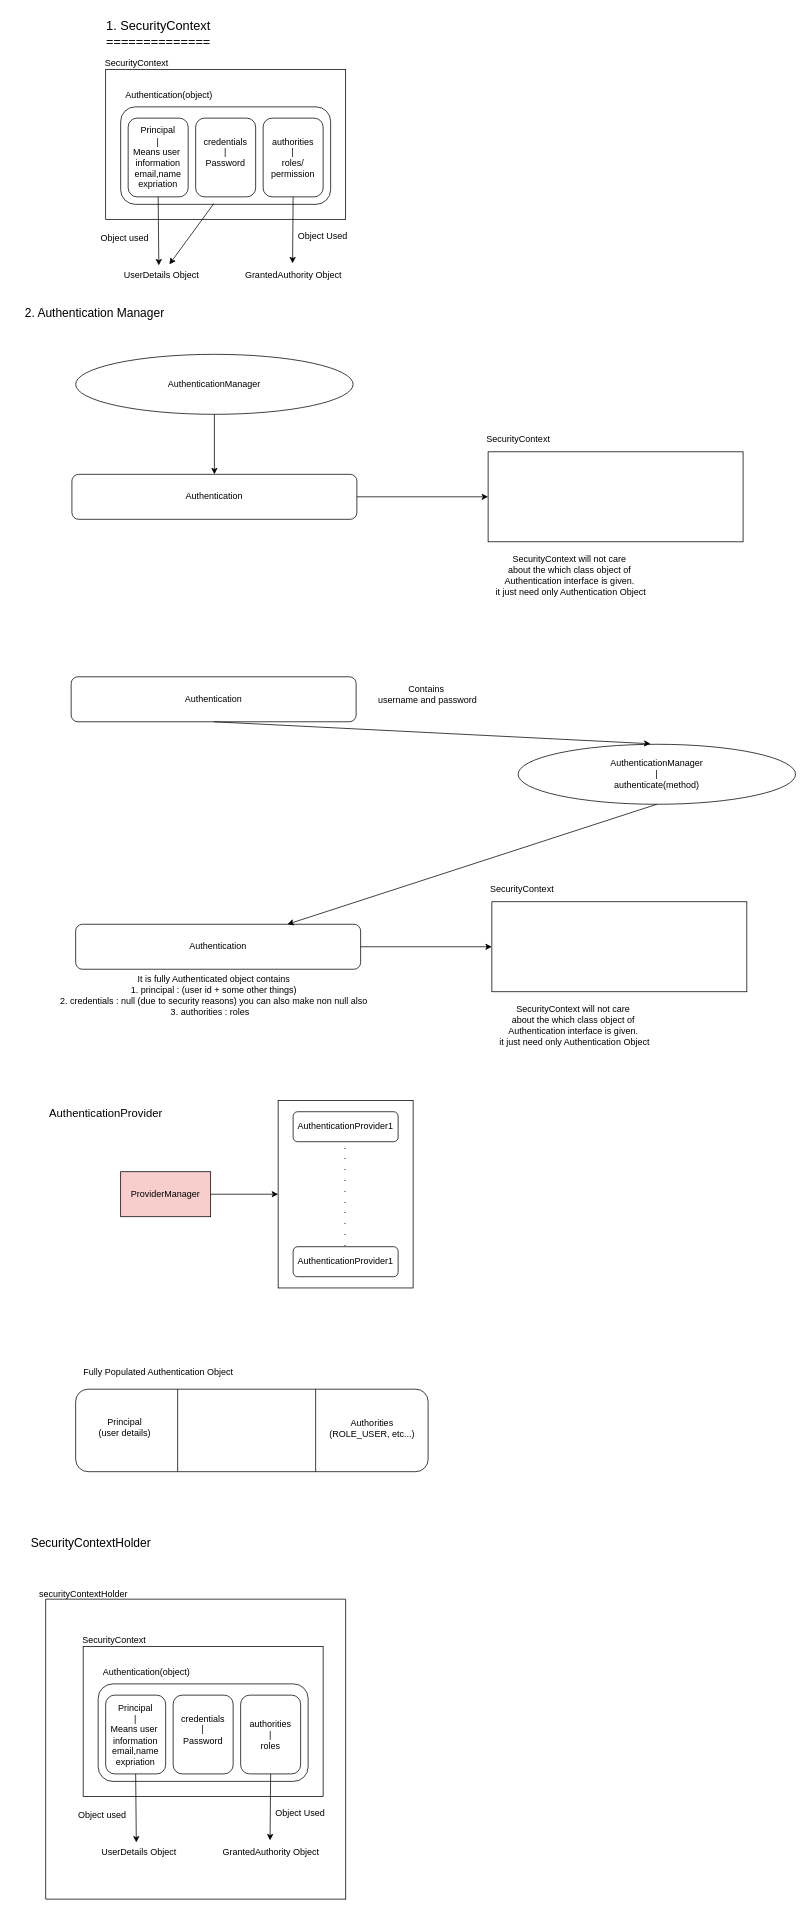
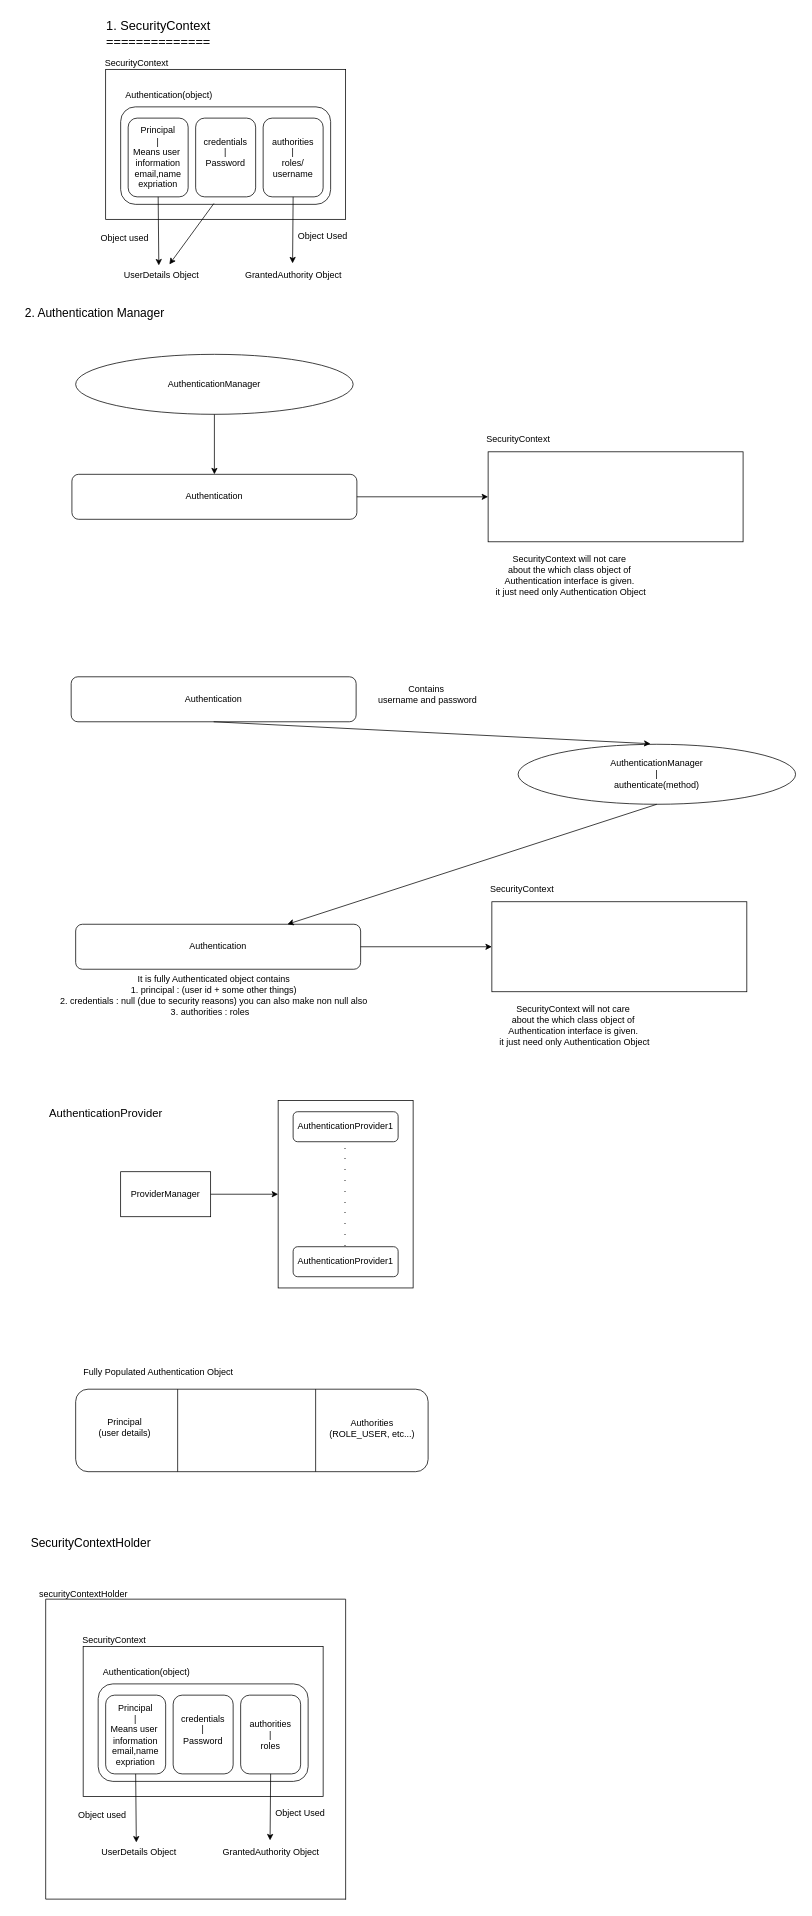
node "authorities | roles/ permission": label "authorities | roles/ permission" -> "authorities | roles/ username"
node "ProviderManager": fillcolor #f8cecc -> #ffffff
